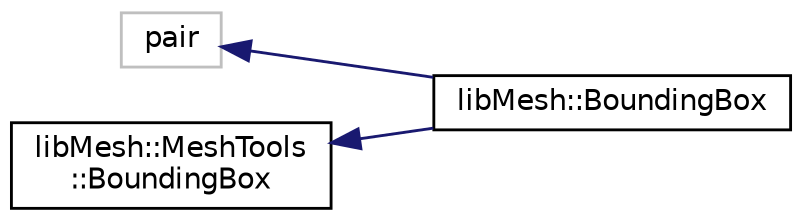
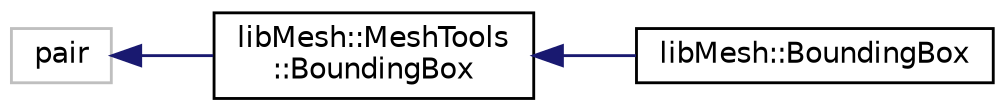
edge "libMesh::BoundingBox" -> "pair": now "libMesh::MeshTools ::BoundingBox" -> "pair"
